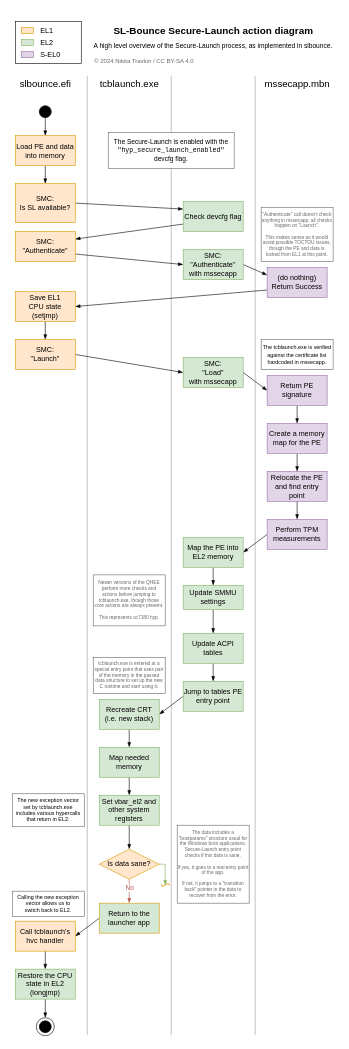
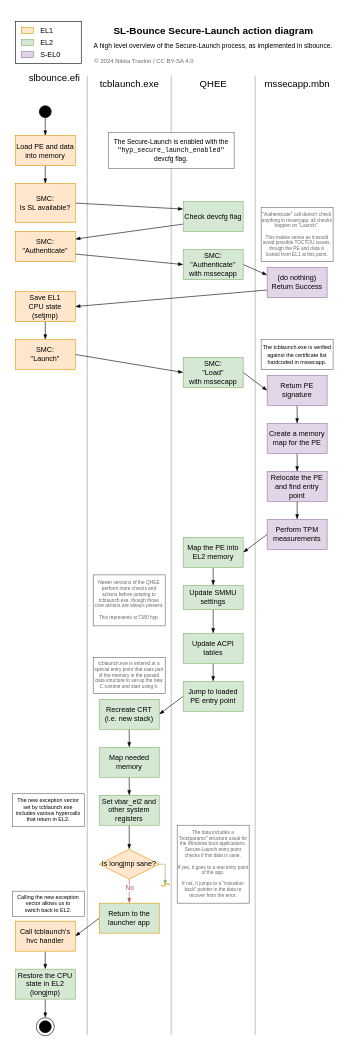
node "slbounce.efi": moved (45, 83) -> (54, 77)
node "QHEE": added
node "Jump to tables PE entry point": label "Jump to tables PE entry point" -> "Jump to loaded PE entry point"
node "Is data sane?": label "Is data sane?" -> "Is longjmp sane?"
